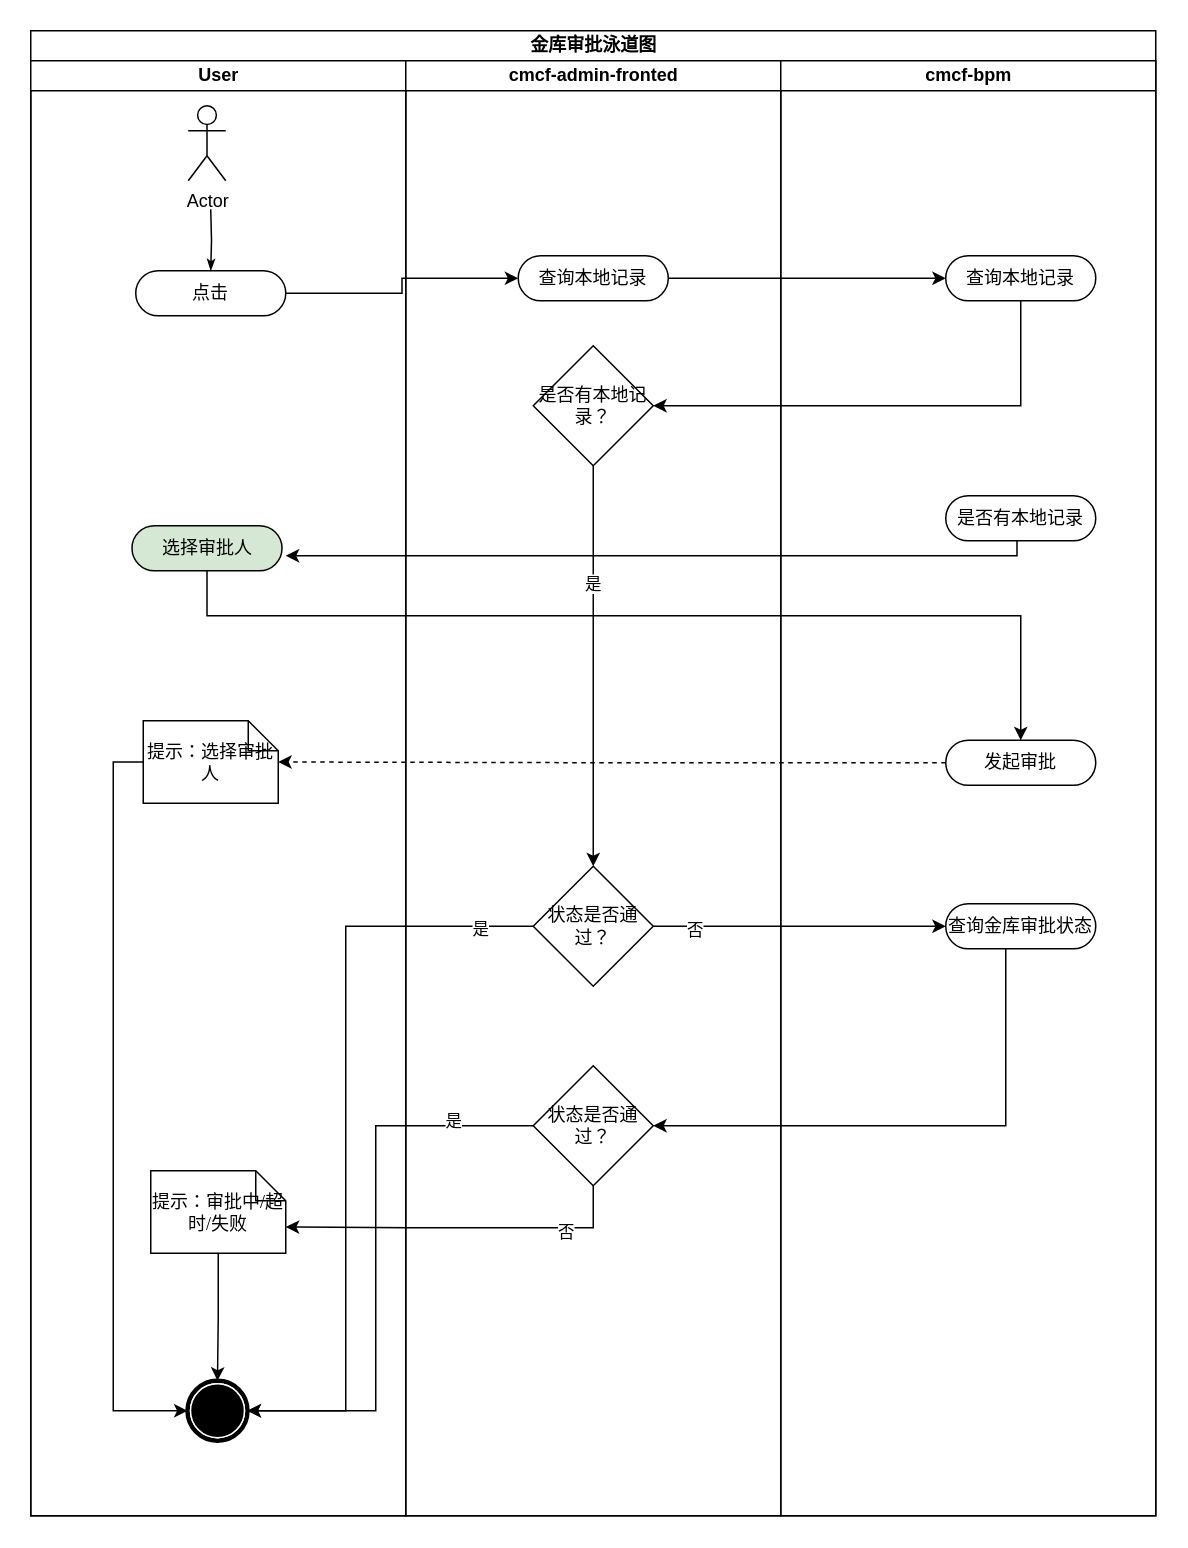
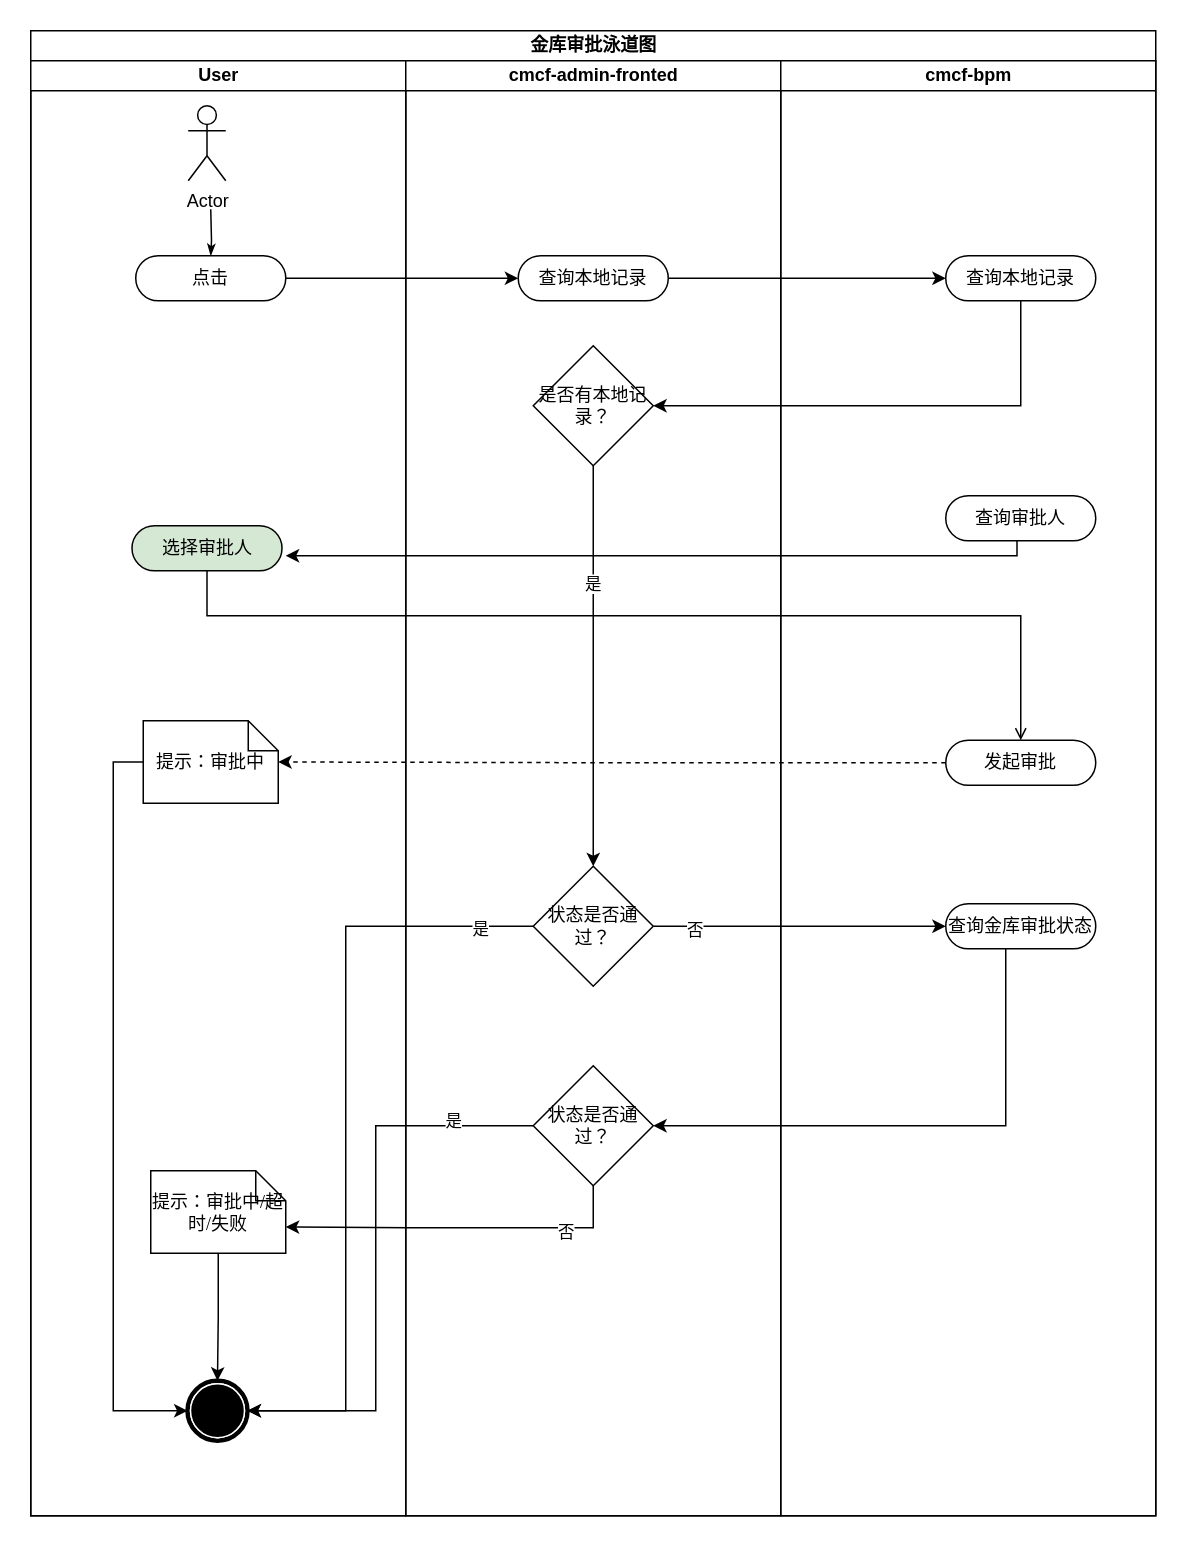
node "点击": moved (211, 293) -> (211, 278)
node "是否有本地记录": label "是否有本地记录" -> "查询审批人"
edge "选择审批人" -> "发起审批": arrowhead classic -> open
node "提示：选择审批人": label "提示：选择审批人" -> "提示：审批中"
